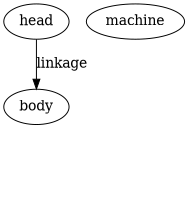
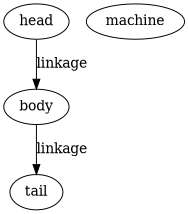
node "tail": added
